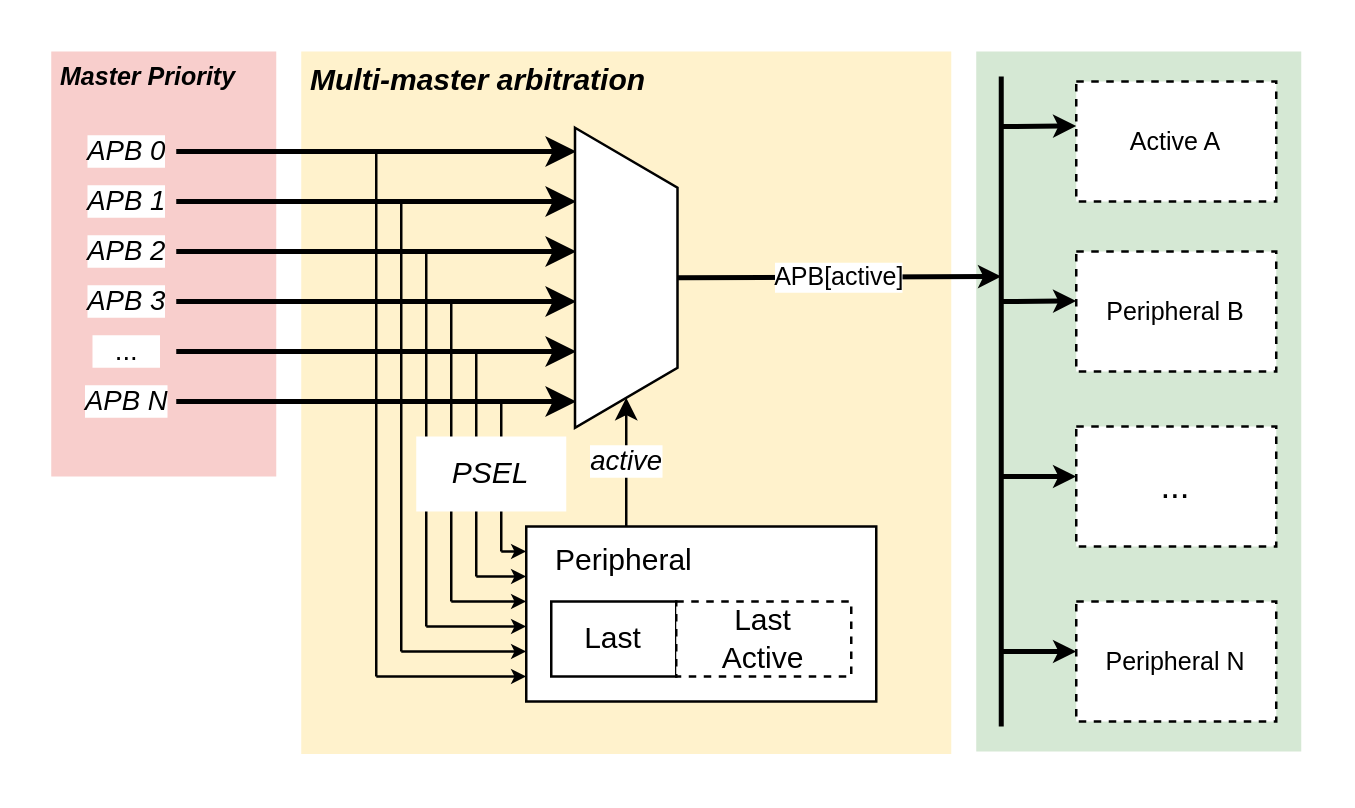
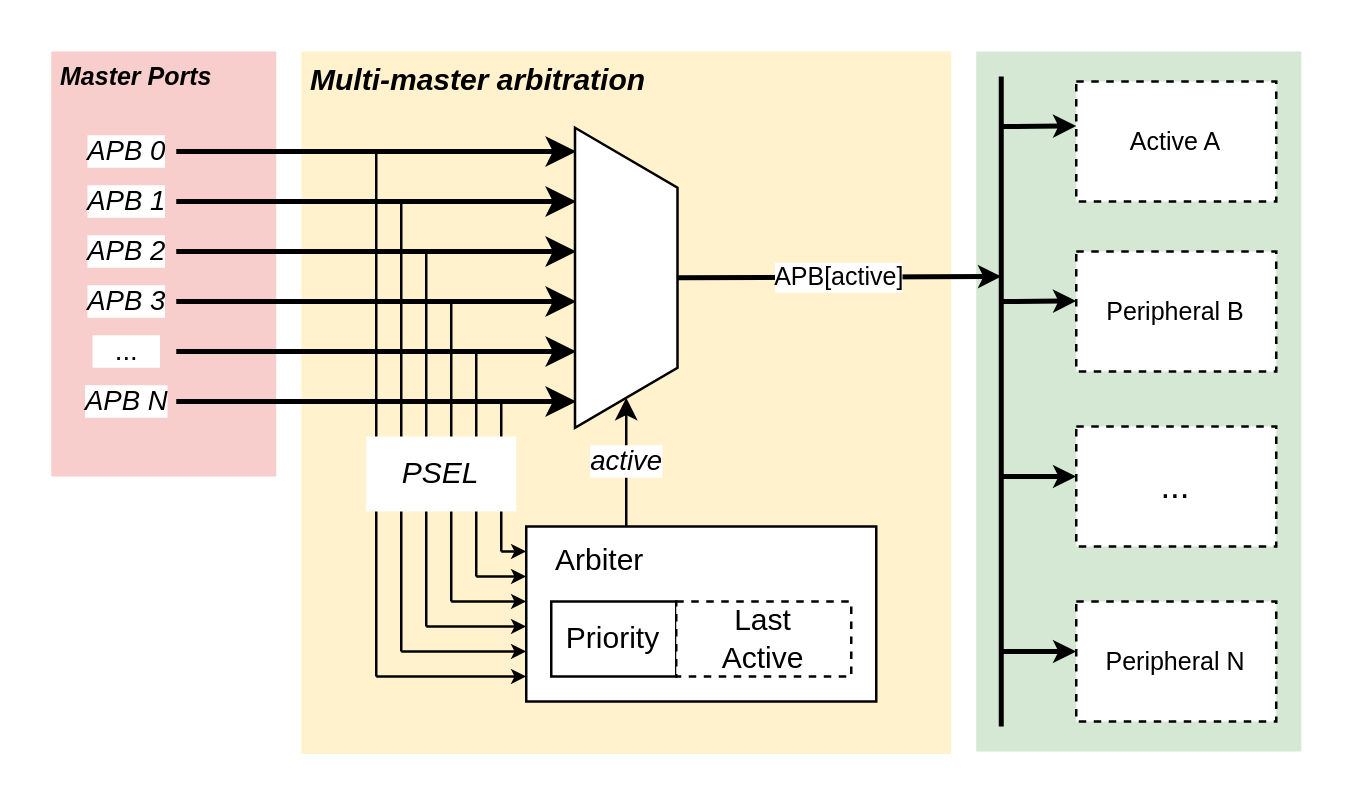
node "Master Priority": label "Master Priority" -> "Master Ports"
node "PSEL": moved (491, 474) -> (441, 474)
node "Peripheral": label "Peripheral" -> "Arbiter"
node "Last": label "Last" -> "Priority"
